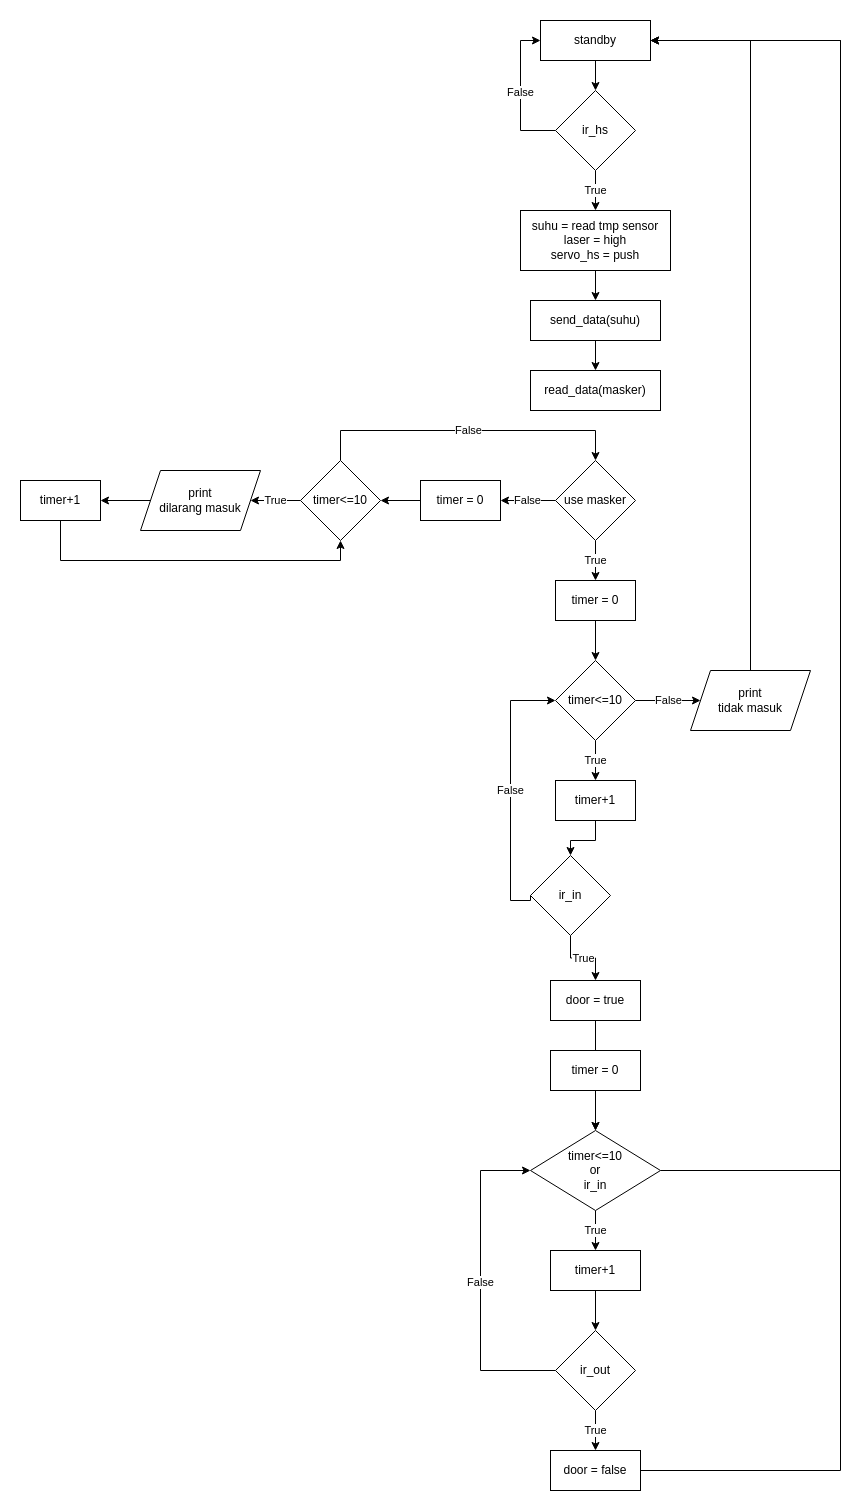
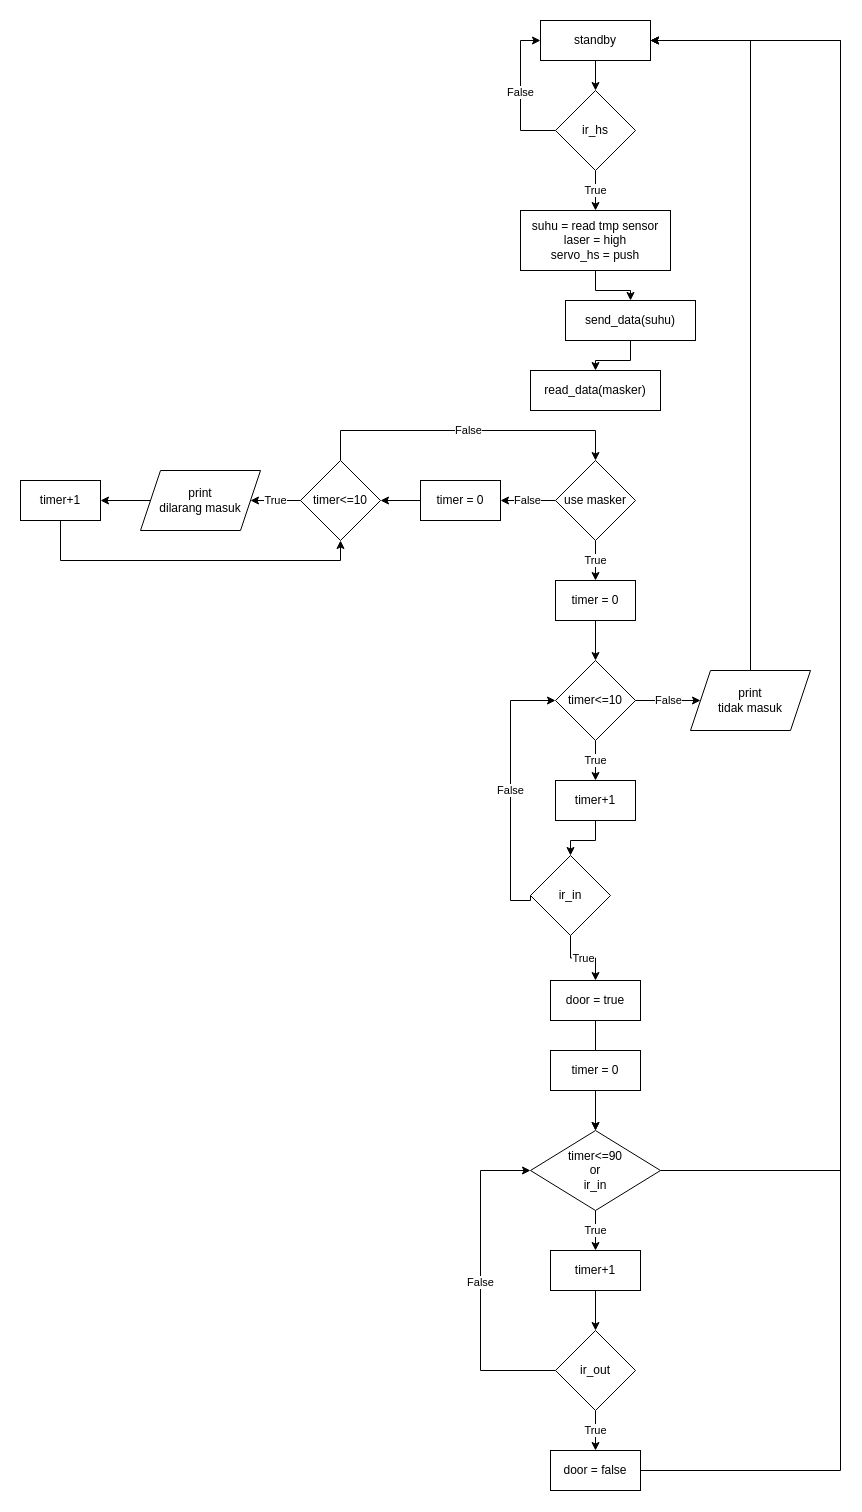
node "send_data(suhu)": moved (596, 321) -> (631, 321)
node "timer<=10 or ir_in": label "timer<=10 or ir_in" -> "timer<=90 or ir_in"
